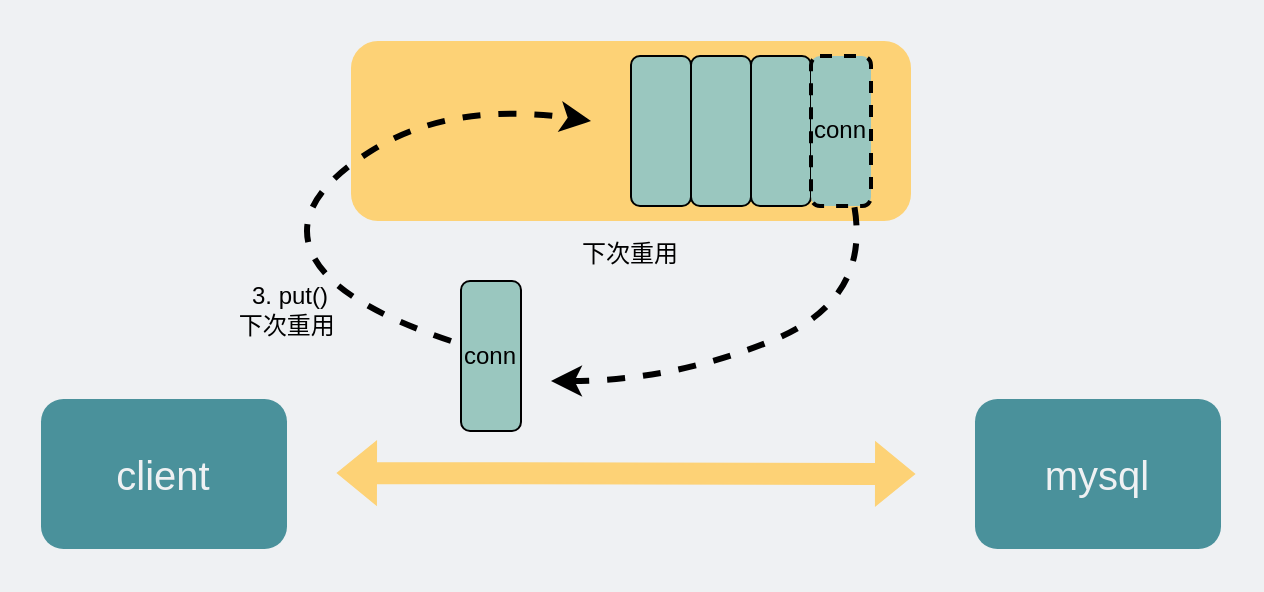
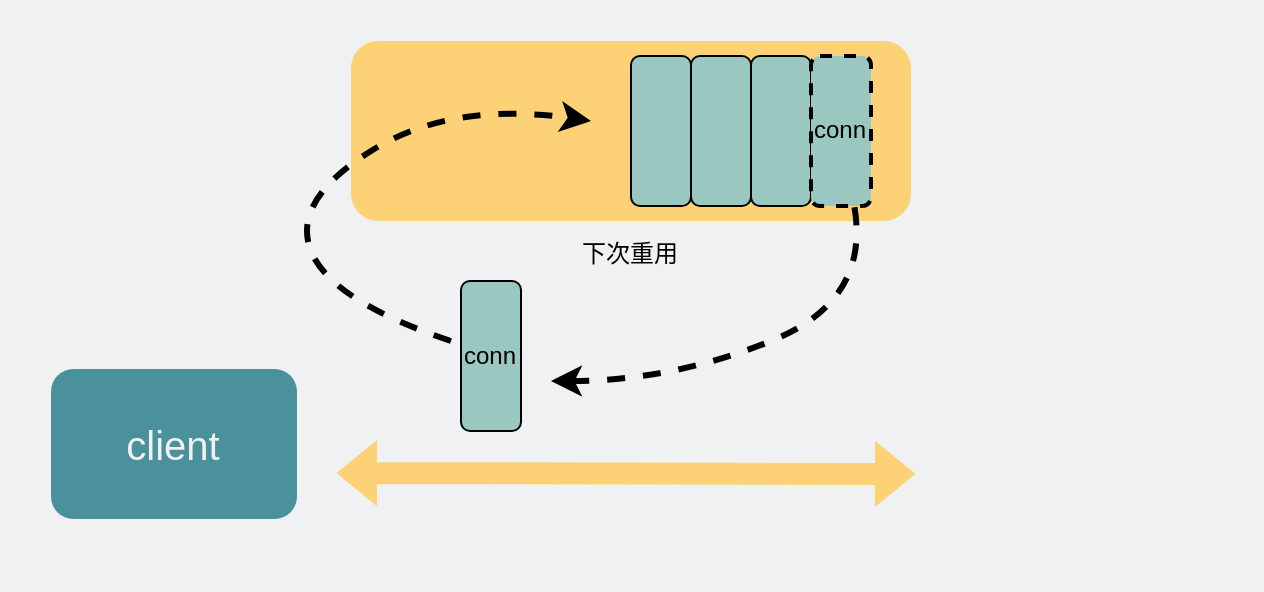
node "3. put() 下次重用": removed
node "client": moved (164, 474) -> (174, 444)
node "mysql": removed
